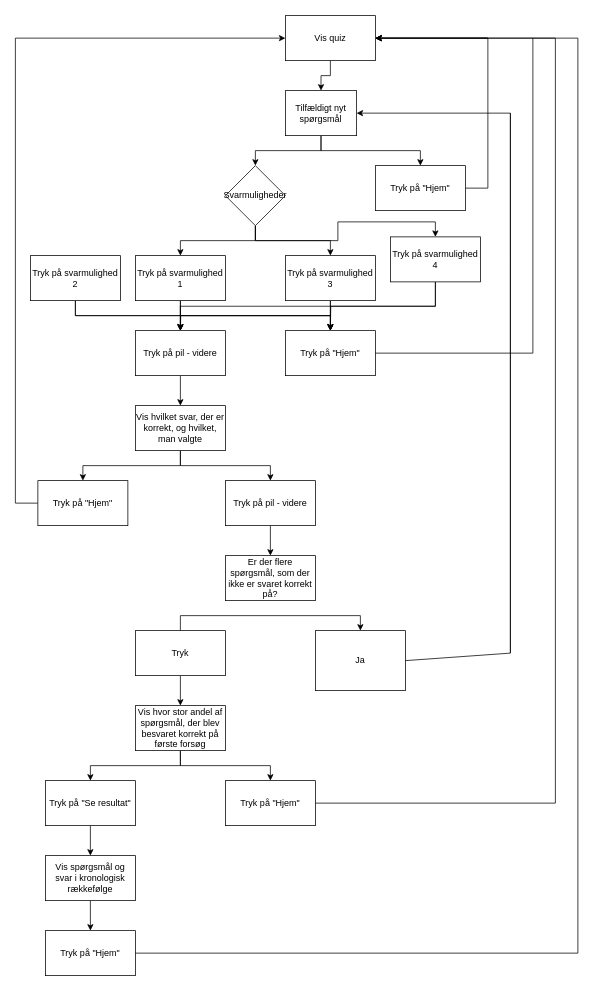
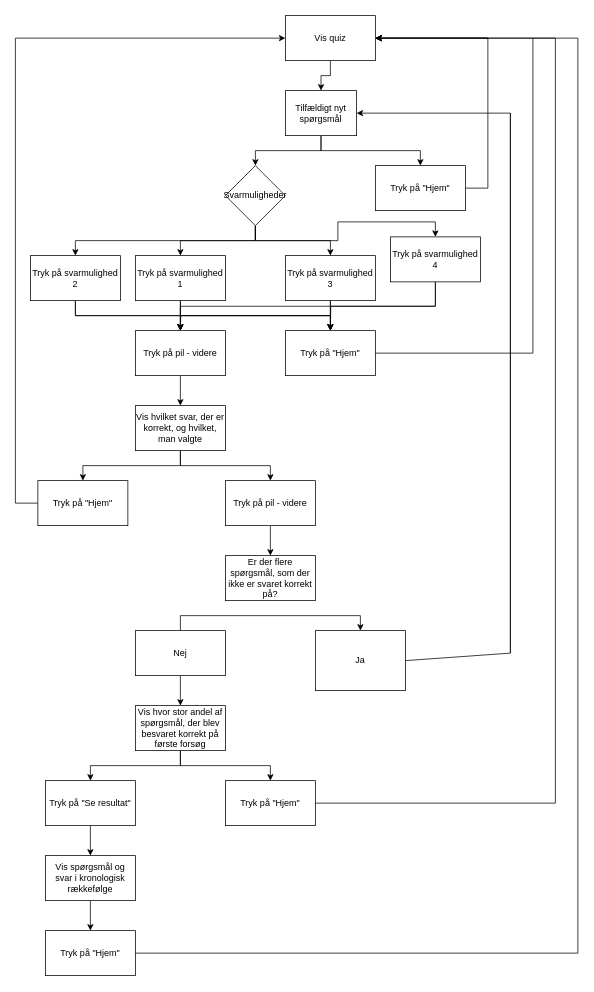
edge "Svarmuligheder" -> "Tryk på svarmulighed 2": added
node "Tryk": label "Tryk" -> "Nej"
